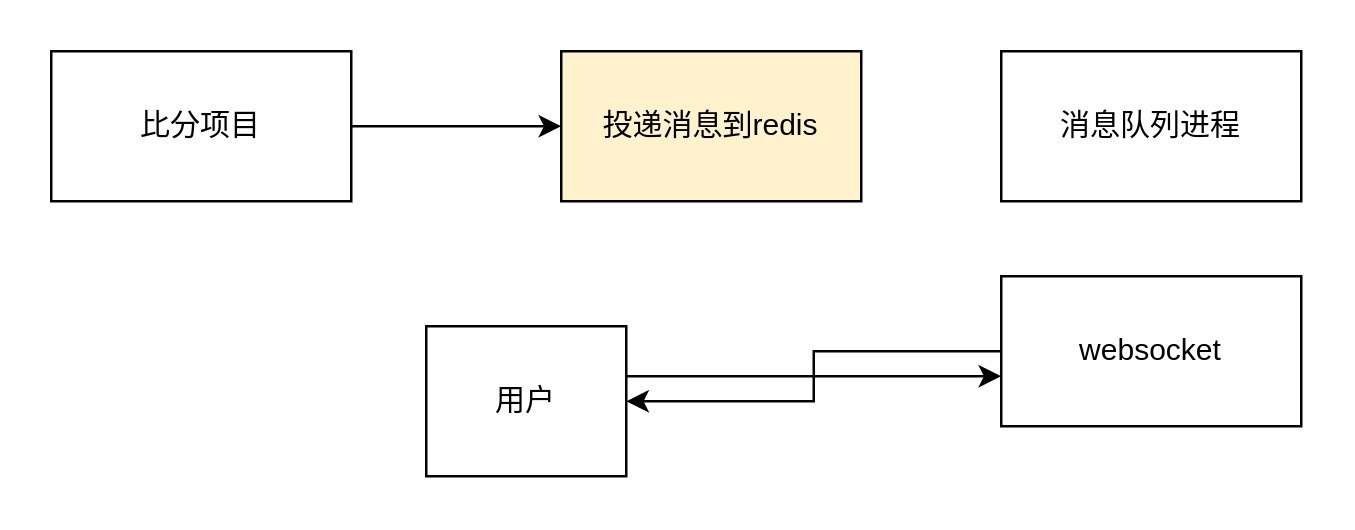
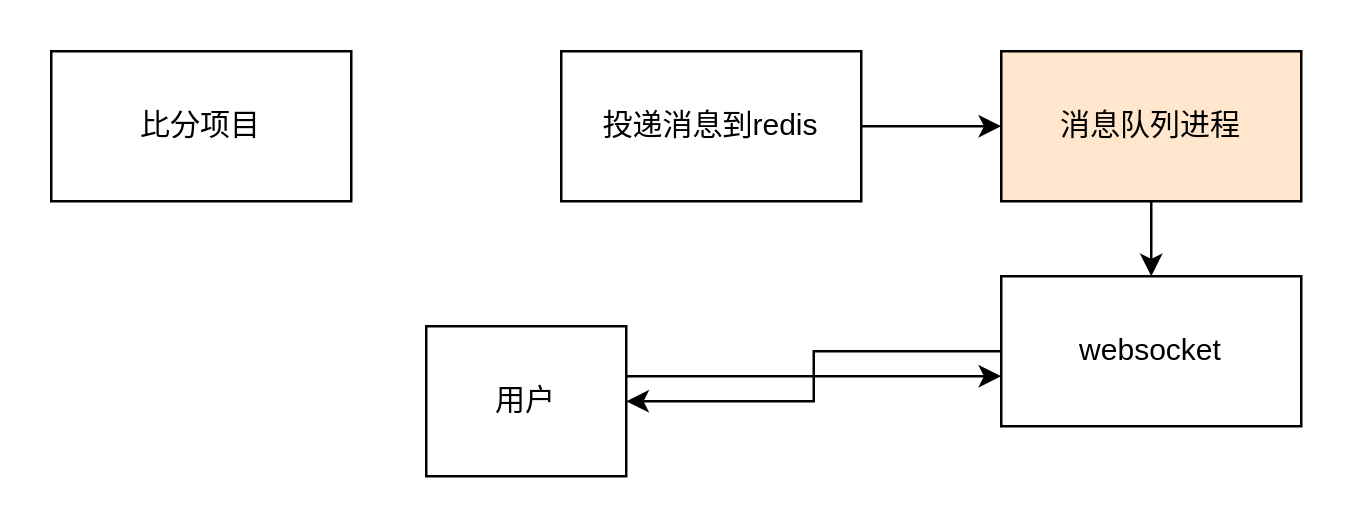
edge "比分项目" -> "投递消息到redis": removed
node "投递消息到redis": fillcolor #fff2cc -> #ffffff
edge "投递消息到redis" -> "消息队列进程": added
node "消息队列进程": fillcolor #ffffff -> #ffe6cc
edge "消息队列进程" -> "websocket": added
